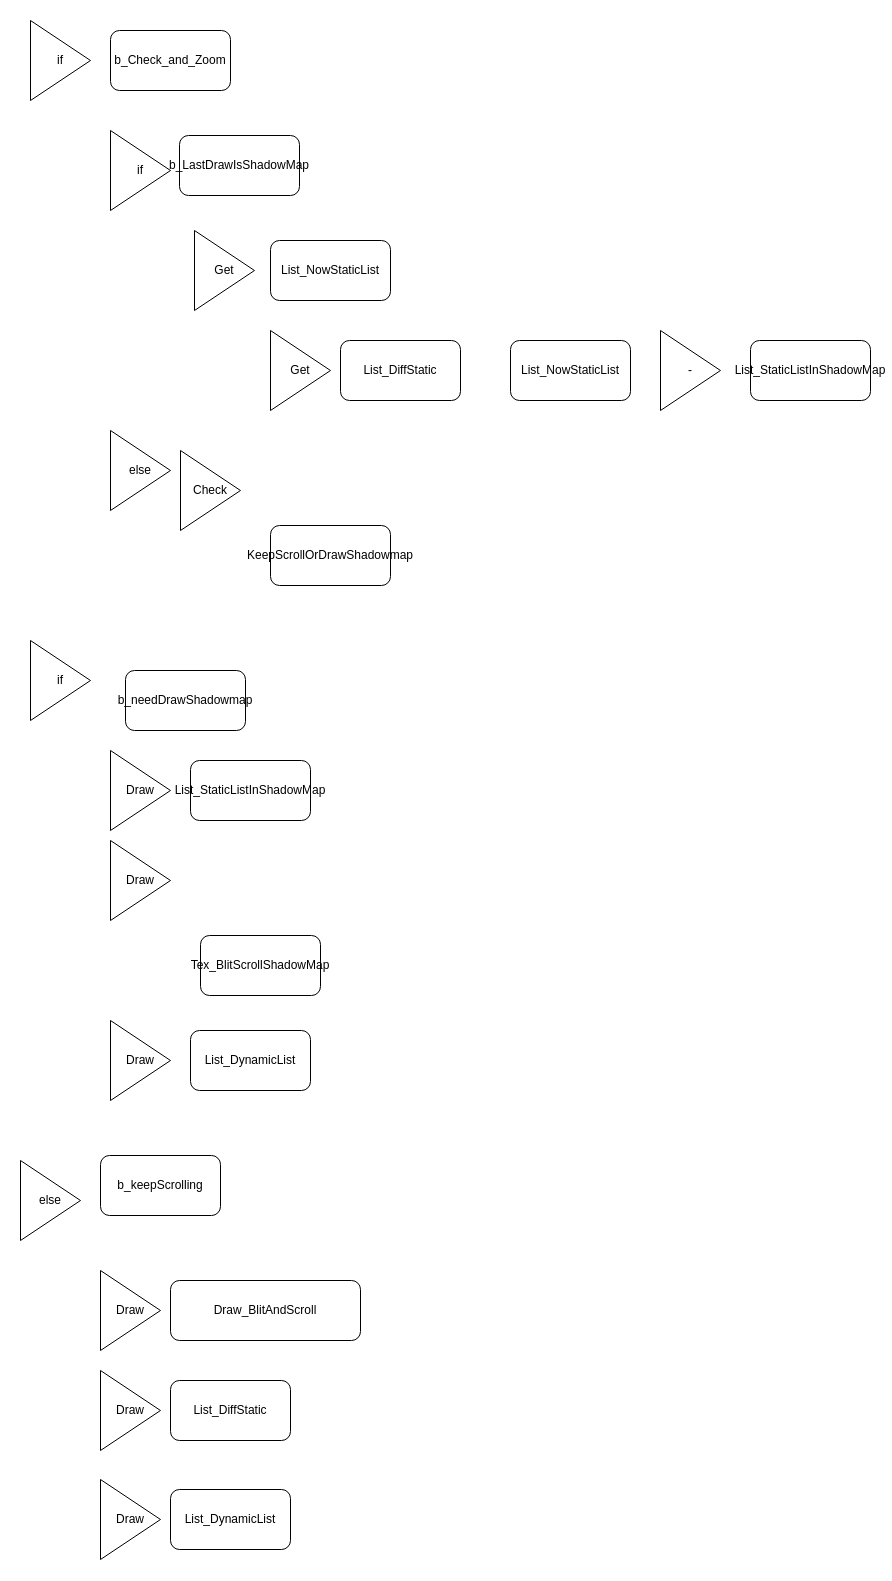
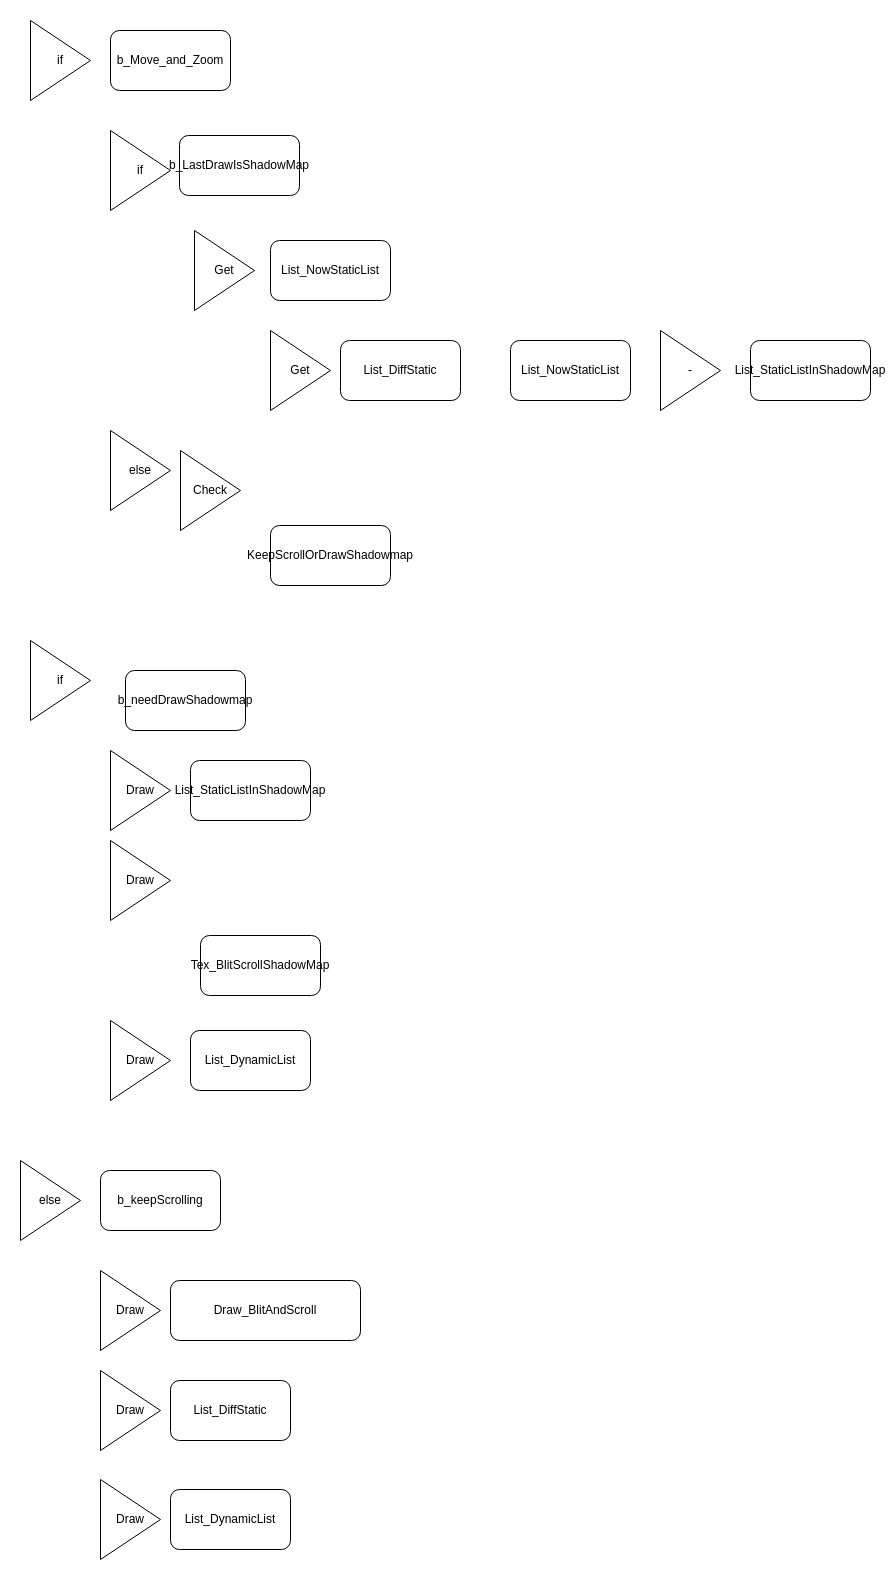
node "b_Check_and_Zoom": label "b_Check_and_Zoom" -> "b_Move_and_Zoom"
node "b_keepScrolling": moved (161, 1186) -> (161, 1201)
